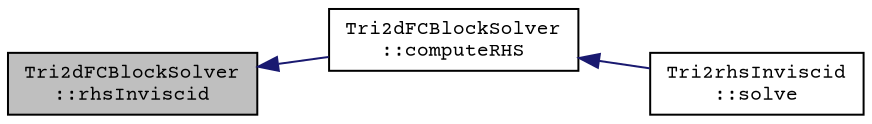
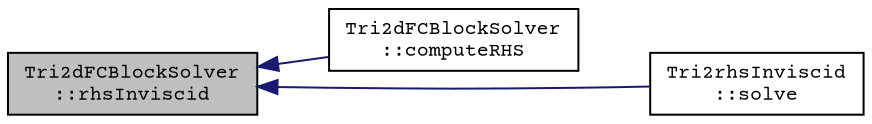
edge "Tri2rhsInviscid ::solve" -> "Tri2dFCBlockSolver ::computeRHS": now "Tri2rhsInviscid ::solve" -> "Tri2dFCBlockSolver ::rhsInviscid"
